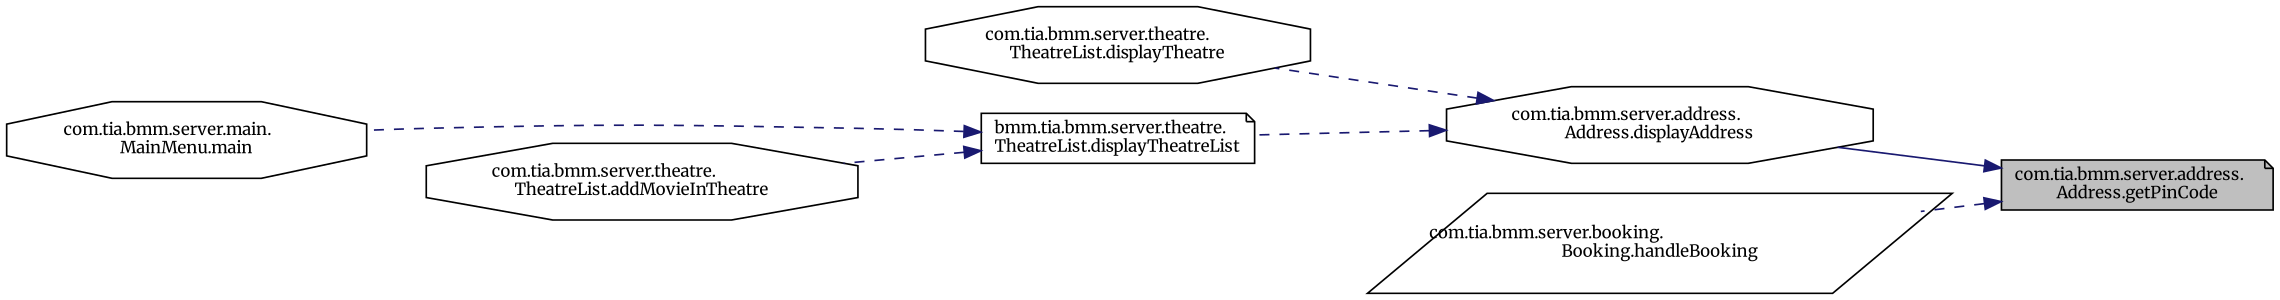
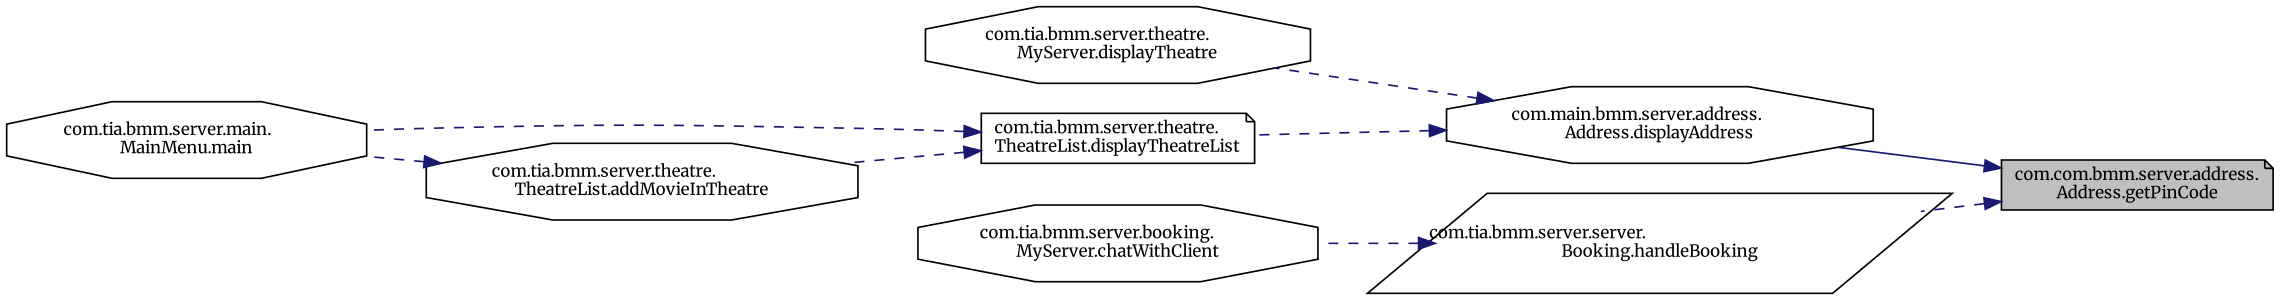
node "com.tia.bmm.server.theatre. TheatreList.displayTheatre": label "com.tia.bmm.server.theatre. TheatreList.displayTheatre" -> "com.tia.bmm.server.theatre. MyServer.displayTheatre"
node "com.tia.bmm.server.address. Address.displayAddress": label "com.tia.bmm.server.address. Address.displayAddress" -> "com.main.bmm.server.address. Address.displayAddress"
node "bmm.tia.bmm.server.theatre. TheatreList.displayTheatreList": label "bmm.tia.bmm.server.theatre. TheatreList.displayTheatreList" -> "com.tia.bmm.server.theatre. TheatreList.displayTheatreList"
edge "com.tia.bmm.server.main. MainMenu.main" -> "com.tia.bmm.server.theatre. TheatreList.addMovieInTheatre": added
node "com.tia.bmm.server.address. Address.getPinCode": label "com.tia.bmm.server.address. Address.getPinCode" -> "com.com.bmm.server.address. Address.getPinCode"
node "com.tia.bmm.server.booking. MyServer.chatWithClient": added
node "com.tia.bmm.server.booking. Booking.handleBooking": label "com.tia.bmm.server.booking. Booking.handleBooking" -> "com.tia.bmm.server.server. Booking.handleBooking"
